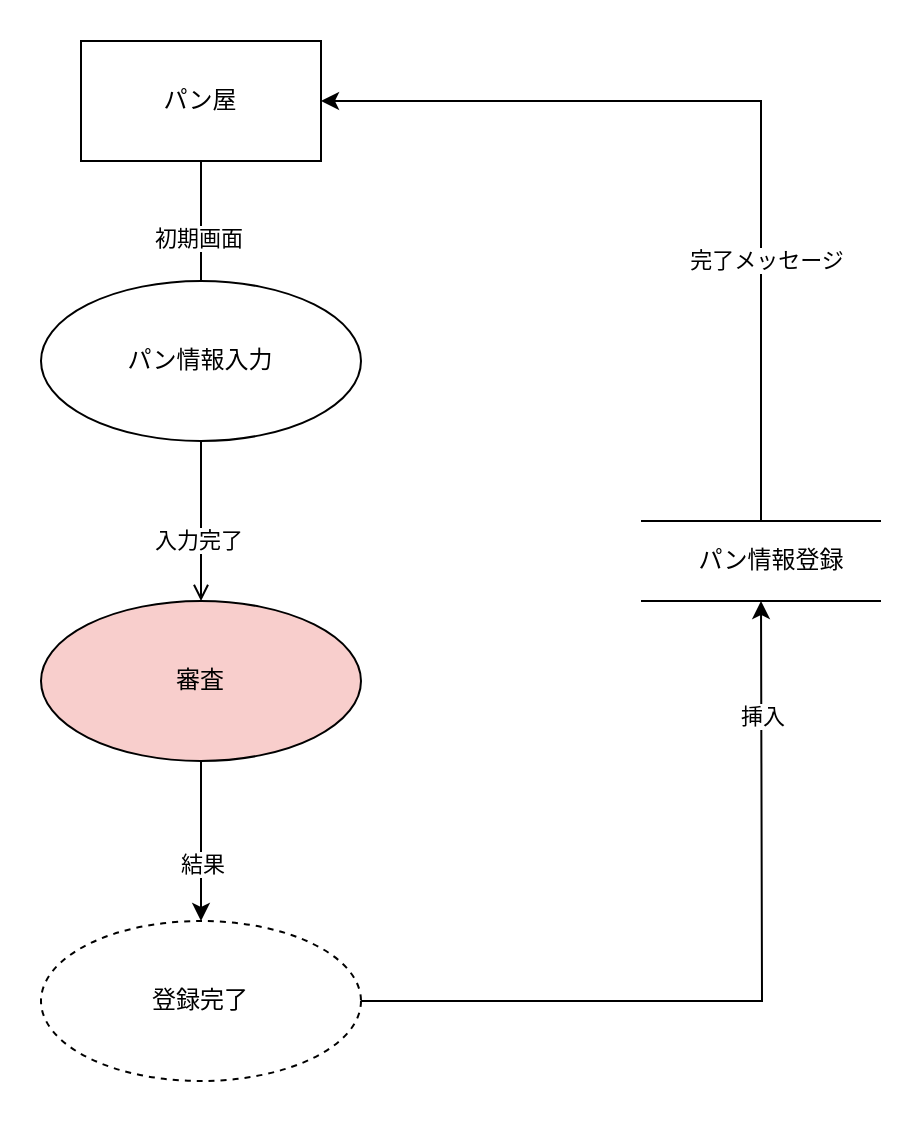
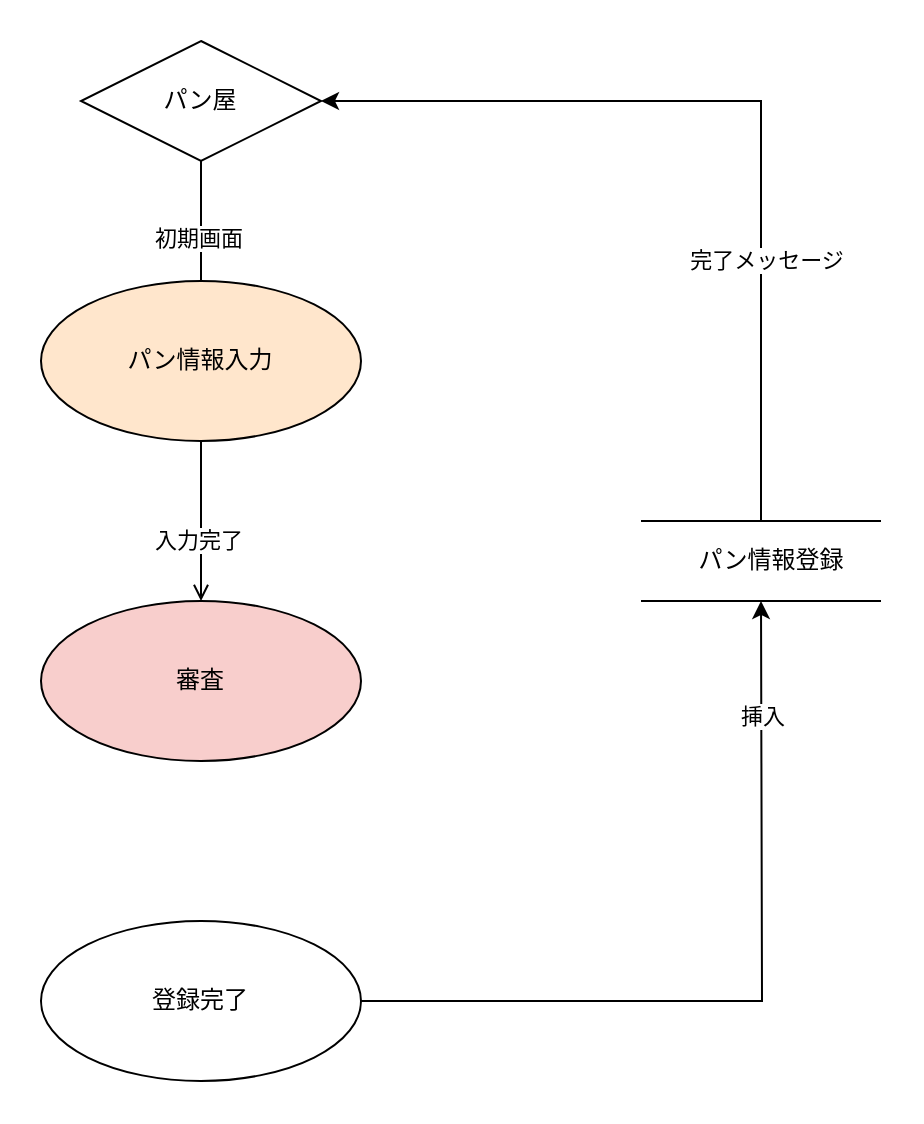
node "パン屋": shape rectangle -> diamond
node "パン情報入力": fillcolor #ffffff -> #ffe6cc
edge "審査" -> "登録完了": removed, label "結果"
node "登録完了": style dashed -> solid
